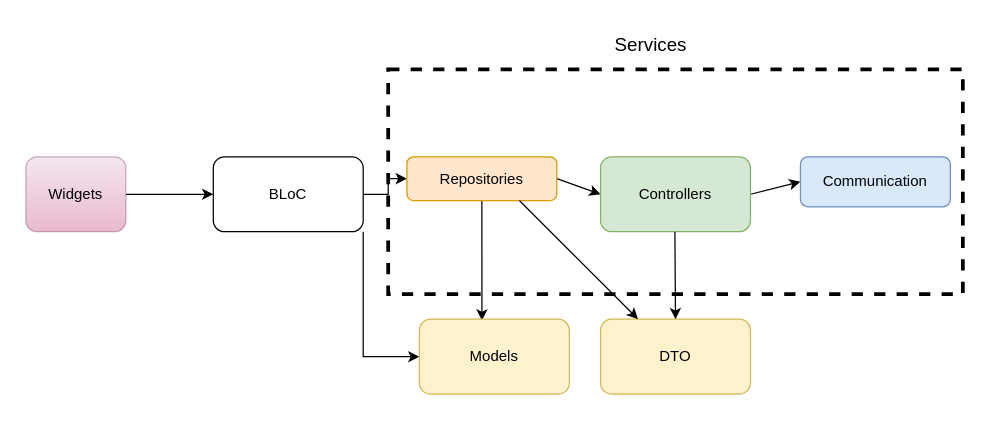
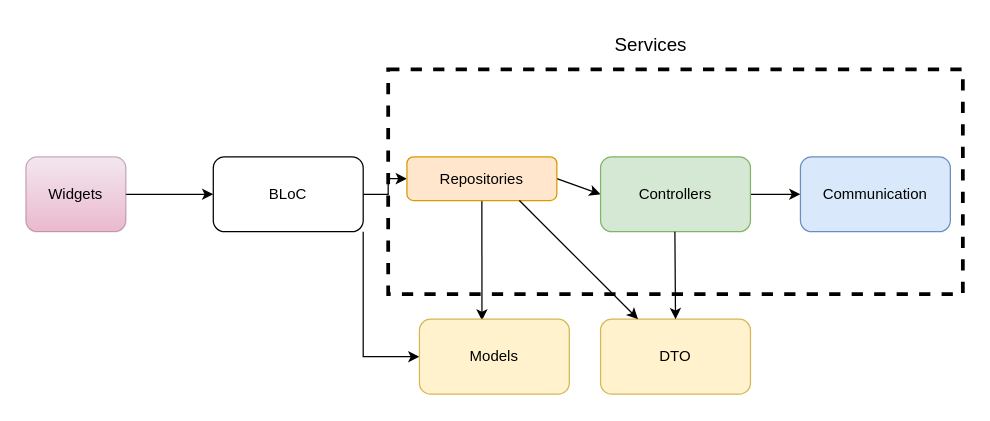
node "Communication": size 150x50 -> 150x75
